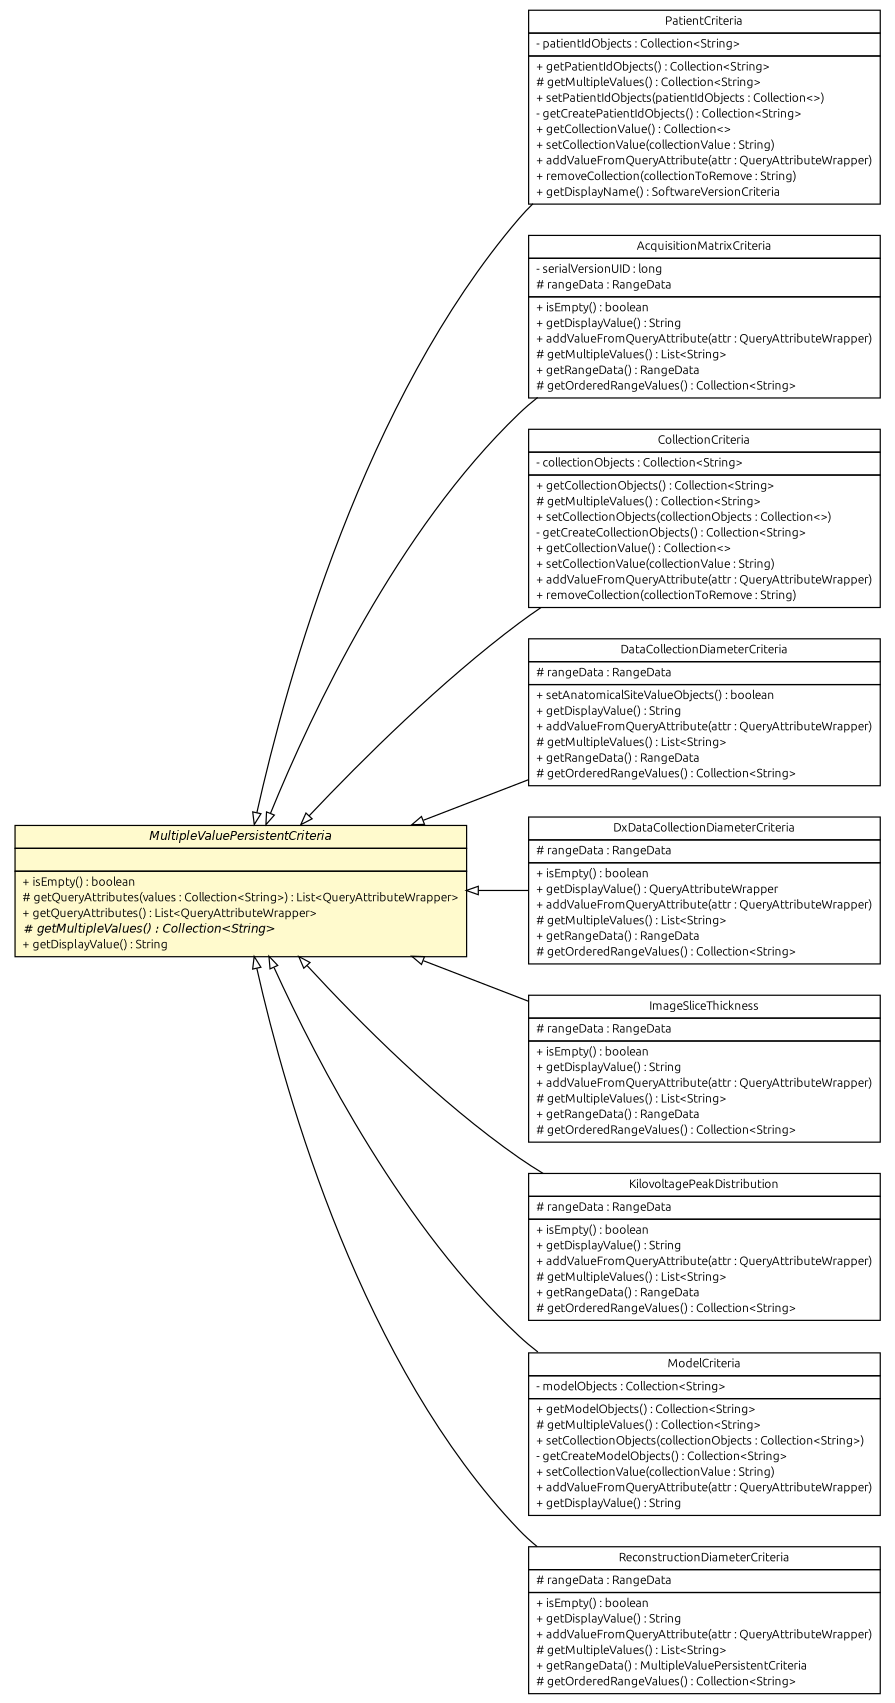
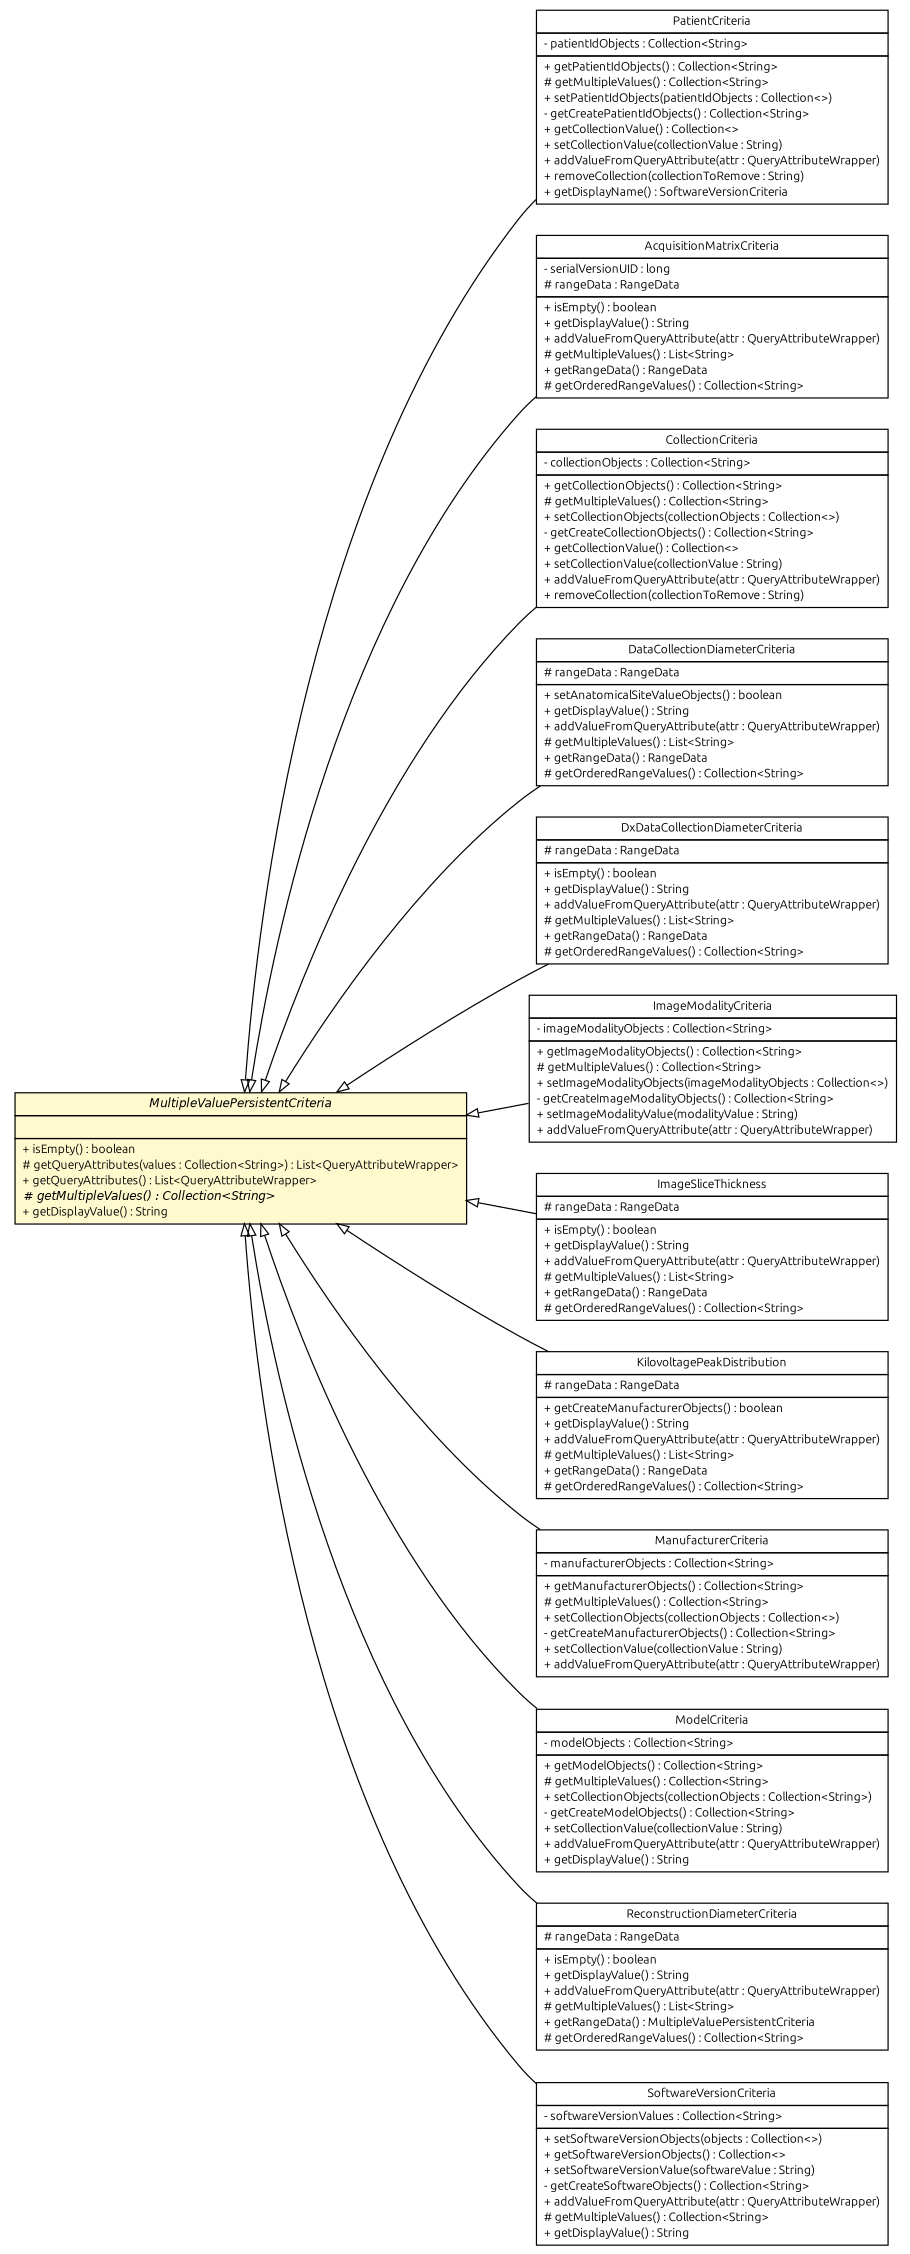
node "DxDataCollectionDiameterCriteria": text "+ getDisplayValue() : QueryAttributeWrapper" -> "+ getDisplayValue() : String"
node "ImageModalityCriteria": added
node "KilovoltagePeakDistribution": text "+ isEmpty() : boolean" -> "+ getCreateManufacturerObjects() : boolean"
node "ManufacturerCriteria": added
node "SoftwareVersionCriteria": added
